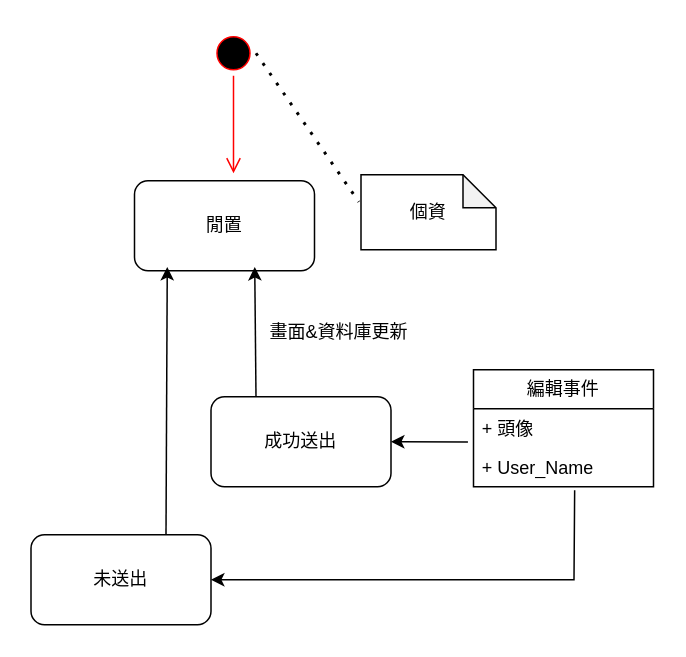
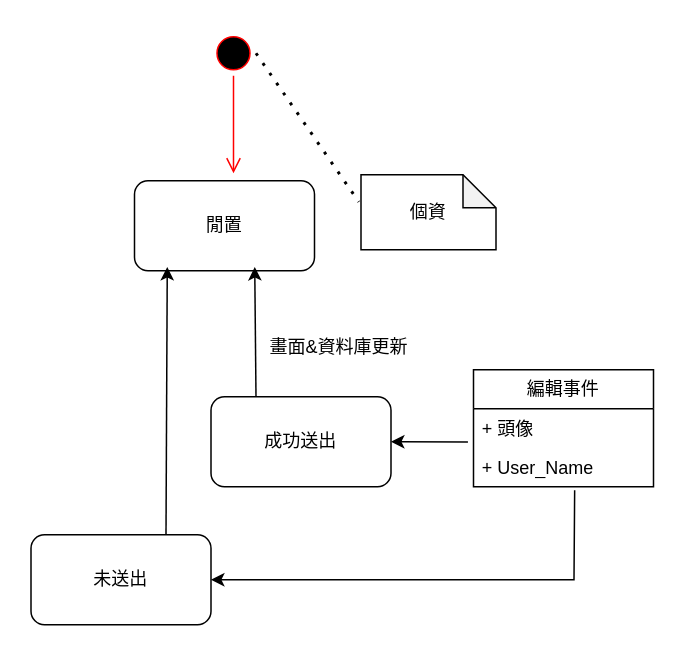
node "畫面&資料庫更新": moved (338, 332) -> (338, 347)
